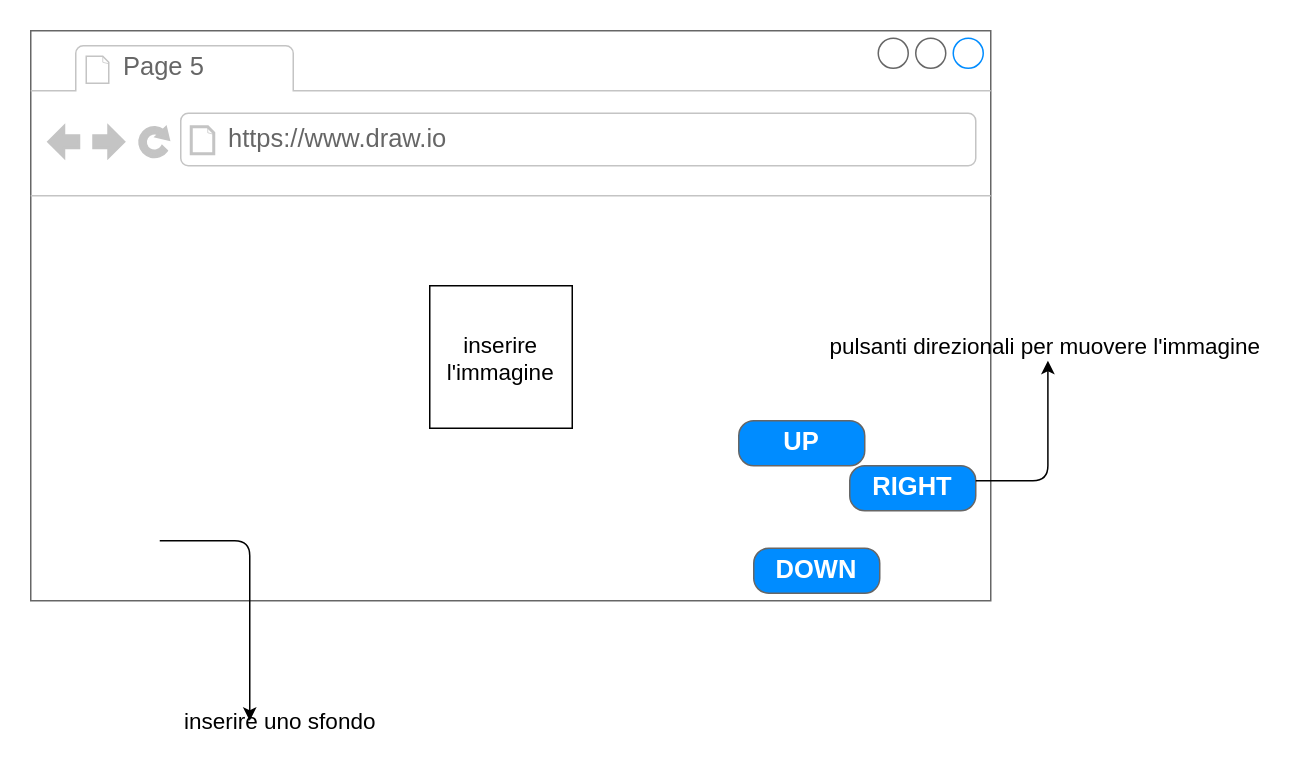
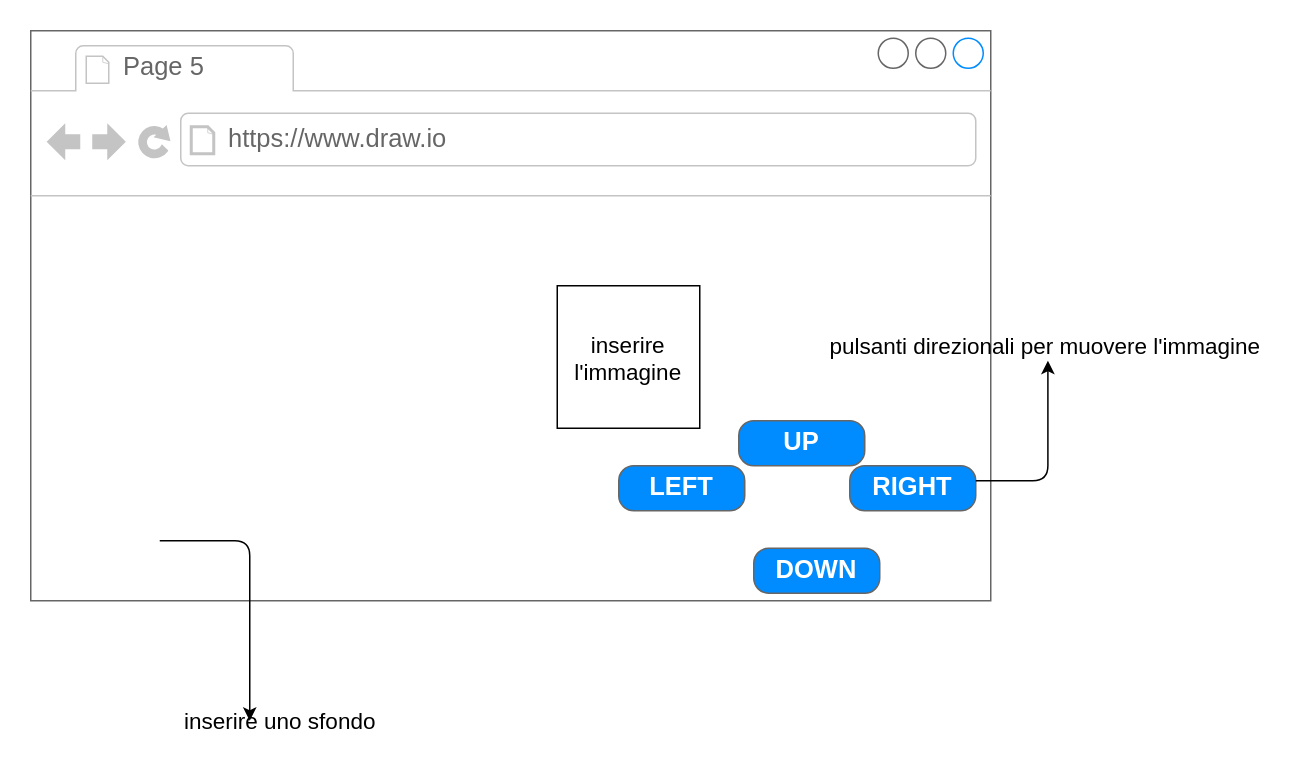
node "inserire l'immagine": moved (501, 357) -> (629, 357)
node "LEFT": added
